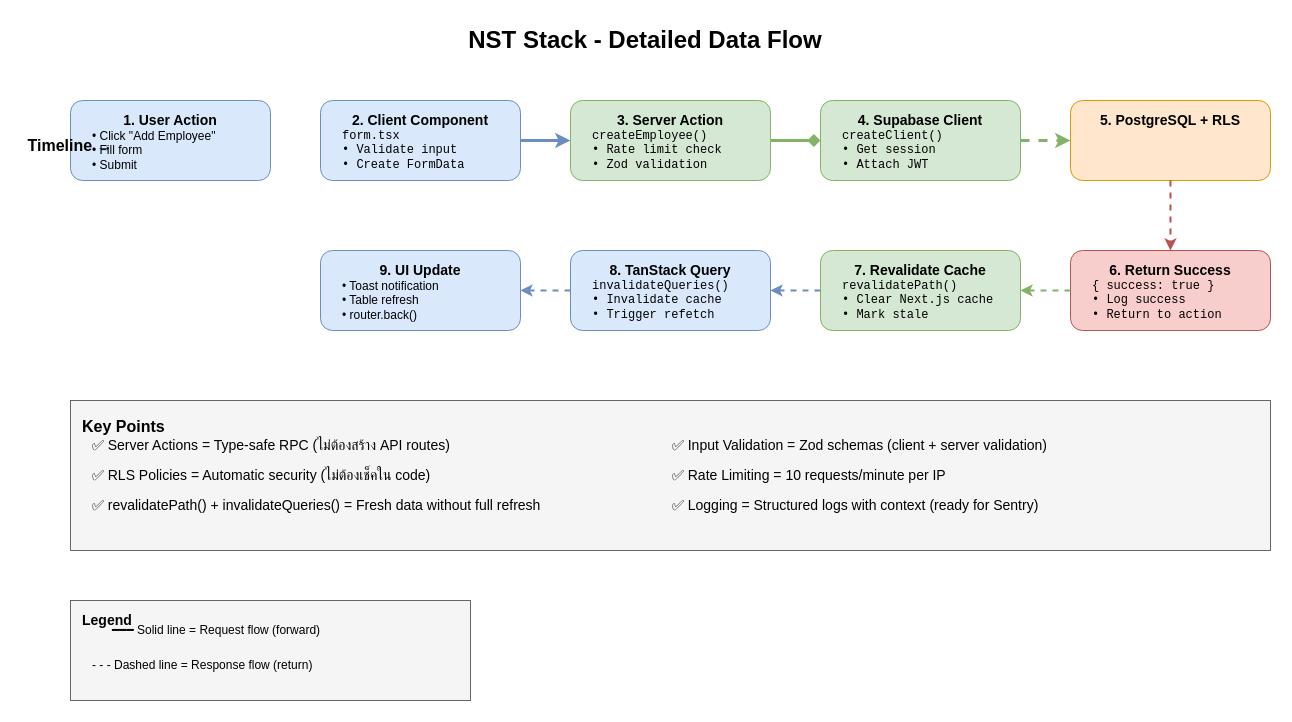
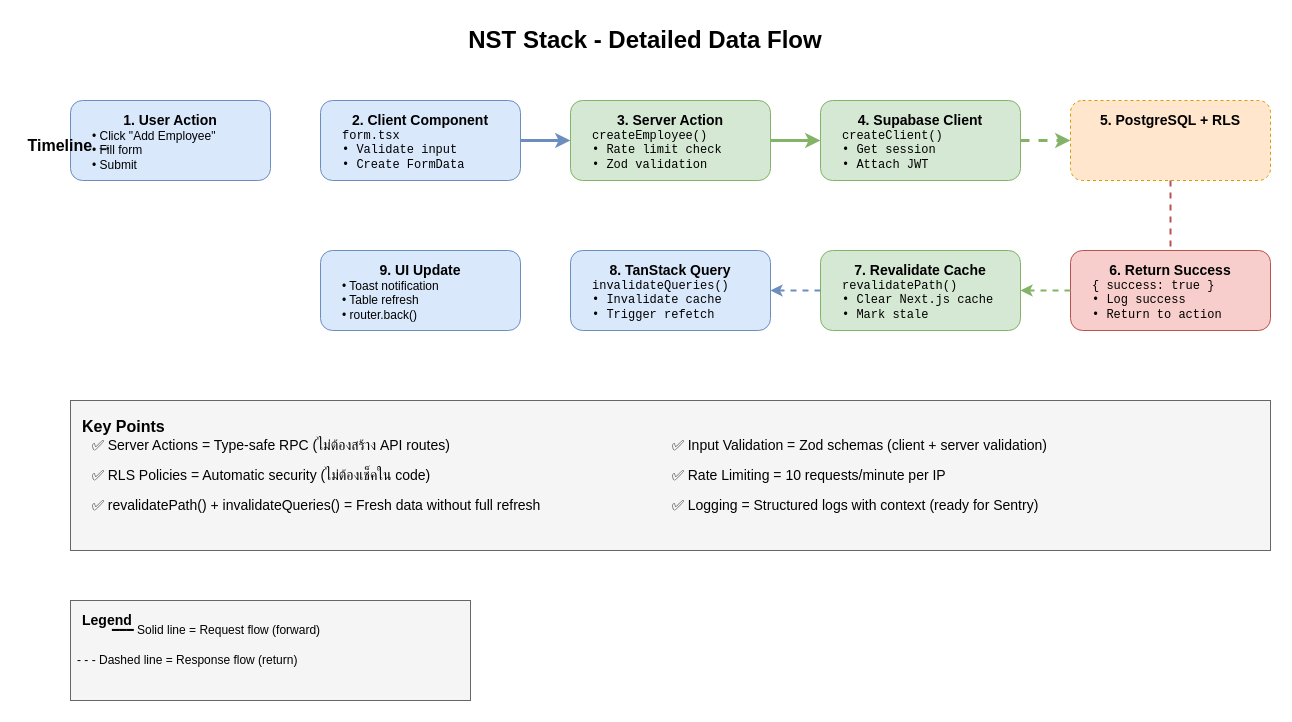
edge "3. Server Action" -> "4. Supabase Client": arrowhead diamond -> classic
node "5. PostgreSQL + RLS": style solid -> dashed
edge "5. PostgreSQL + RLS" -> "6. Return Success": arrowhead classic -> none
edge "8. TanStack Query" -> "9. UI Update": removed
node "- - - Dashed line = Response flow (return)": moved (266, 666) -> (251, 661)
